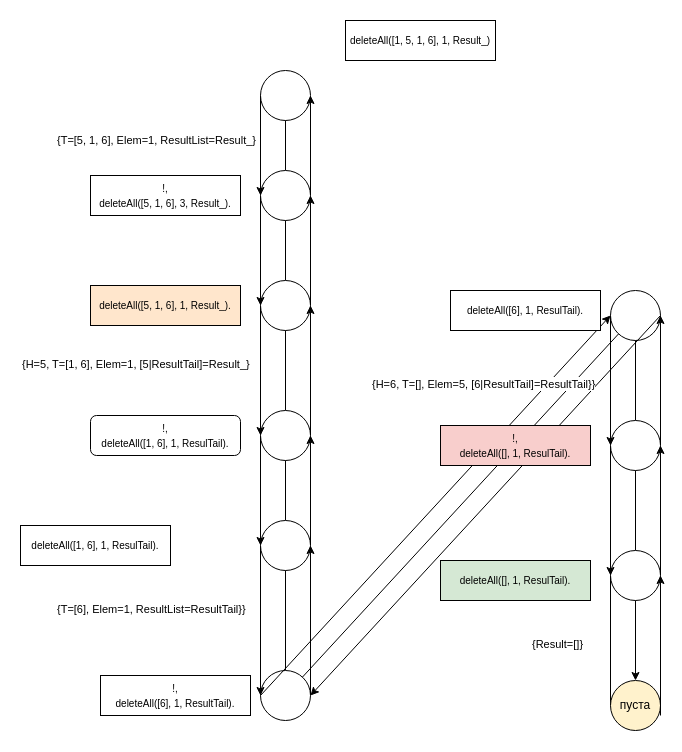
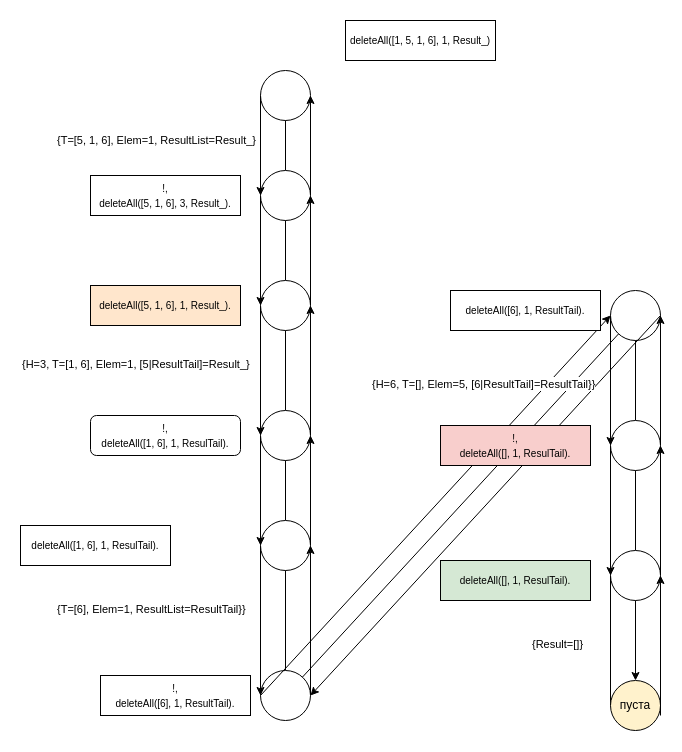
node "deleteAll([6], 1, ResulTail).": label "deleteAll([6], 1, ResulTail)." -> "deleteAll([6], 1, ResultTail)."
node "{H=5, T=[1, 6], Elem=1, [5|ResultTail]=Result_}": label "{H=5, T=[1, 6], Elem=1, [5|ResultTail]=Result_}" -> "{H=3, T=[1, 6], Elem=1, [5|ResultTail]=Result_}"
